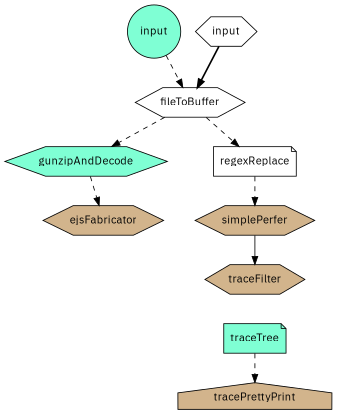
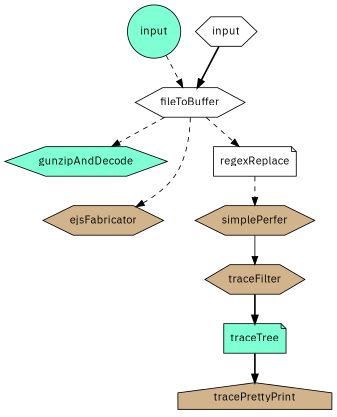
edge "gunzipAndDecode" -> "ejsFabricator": now "fileToBuffer" -> "ejsFabricator"
edge "traceFilter" -> "traceTree": added
edge "traceTree" -> "tracePrettyPrint": style dashed -> bold
